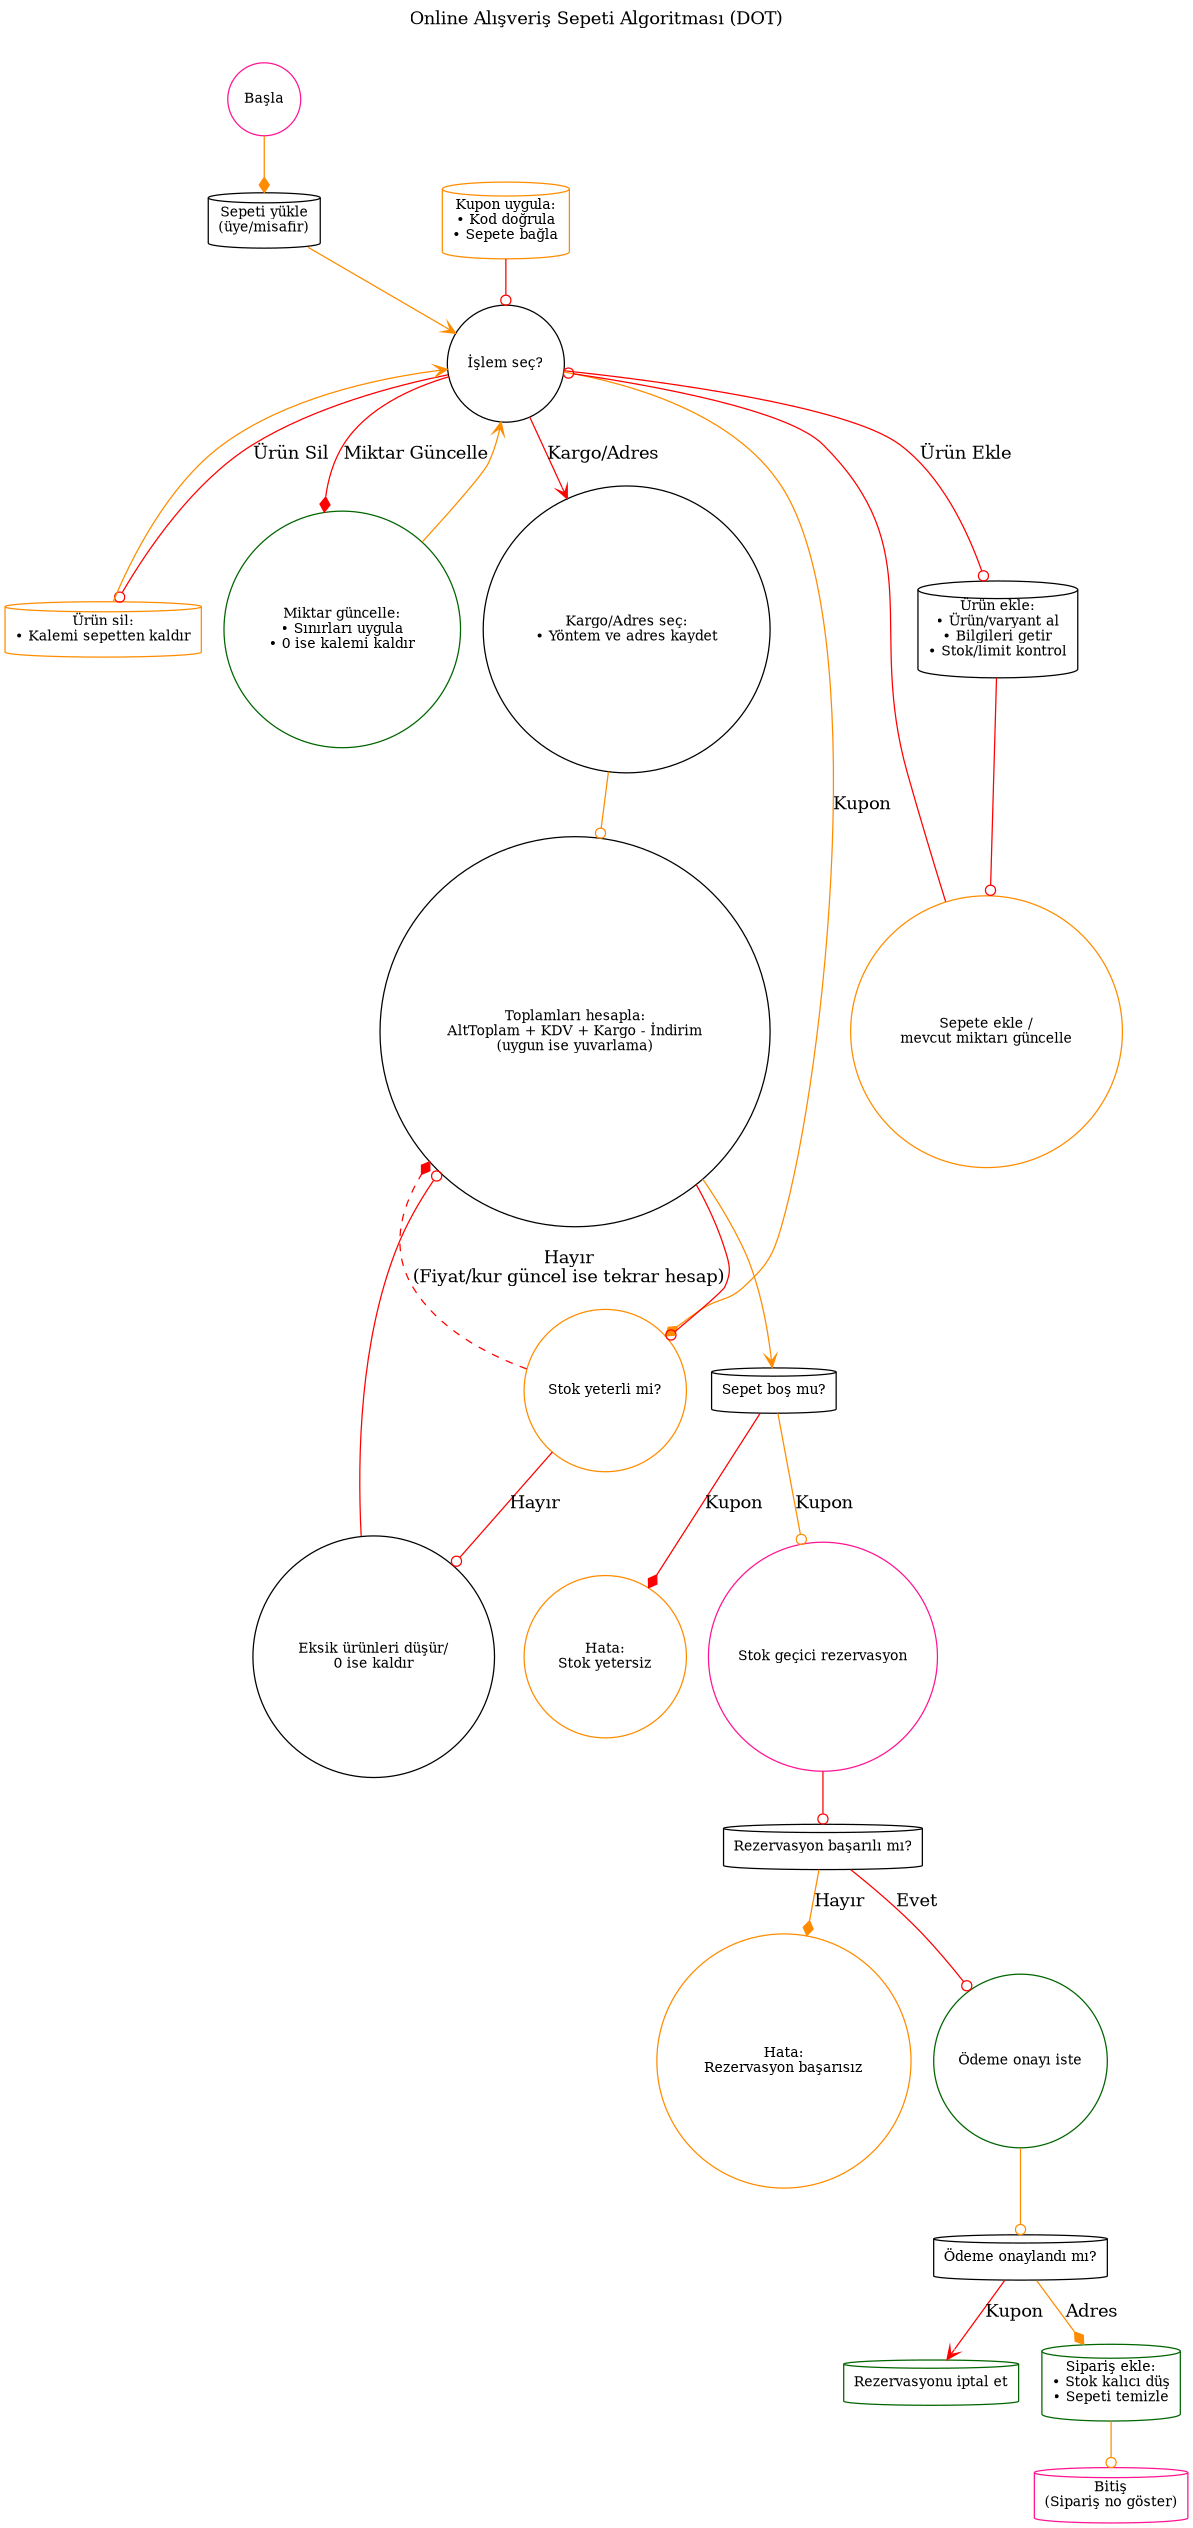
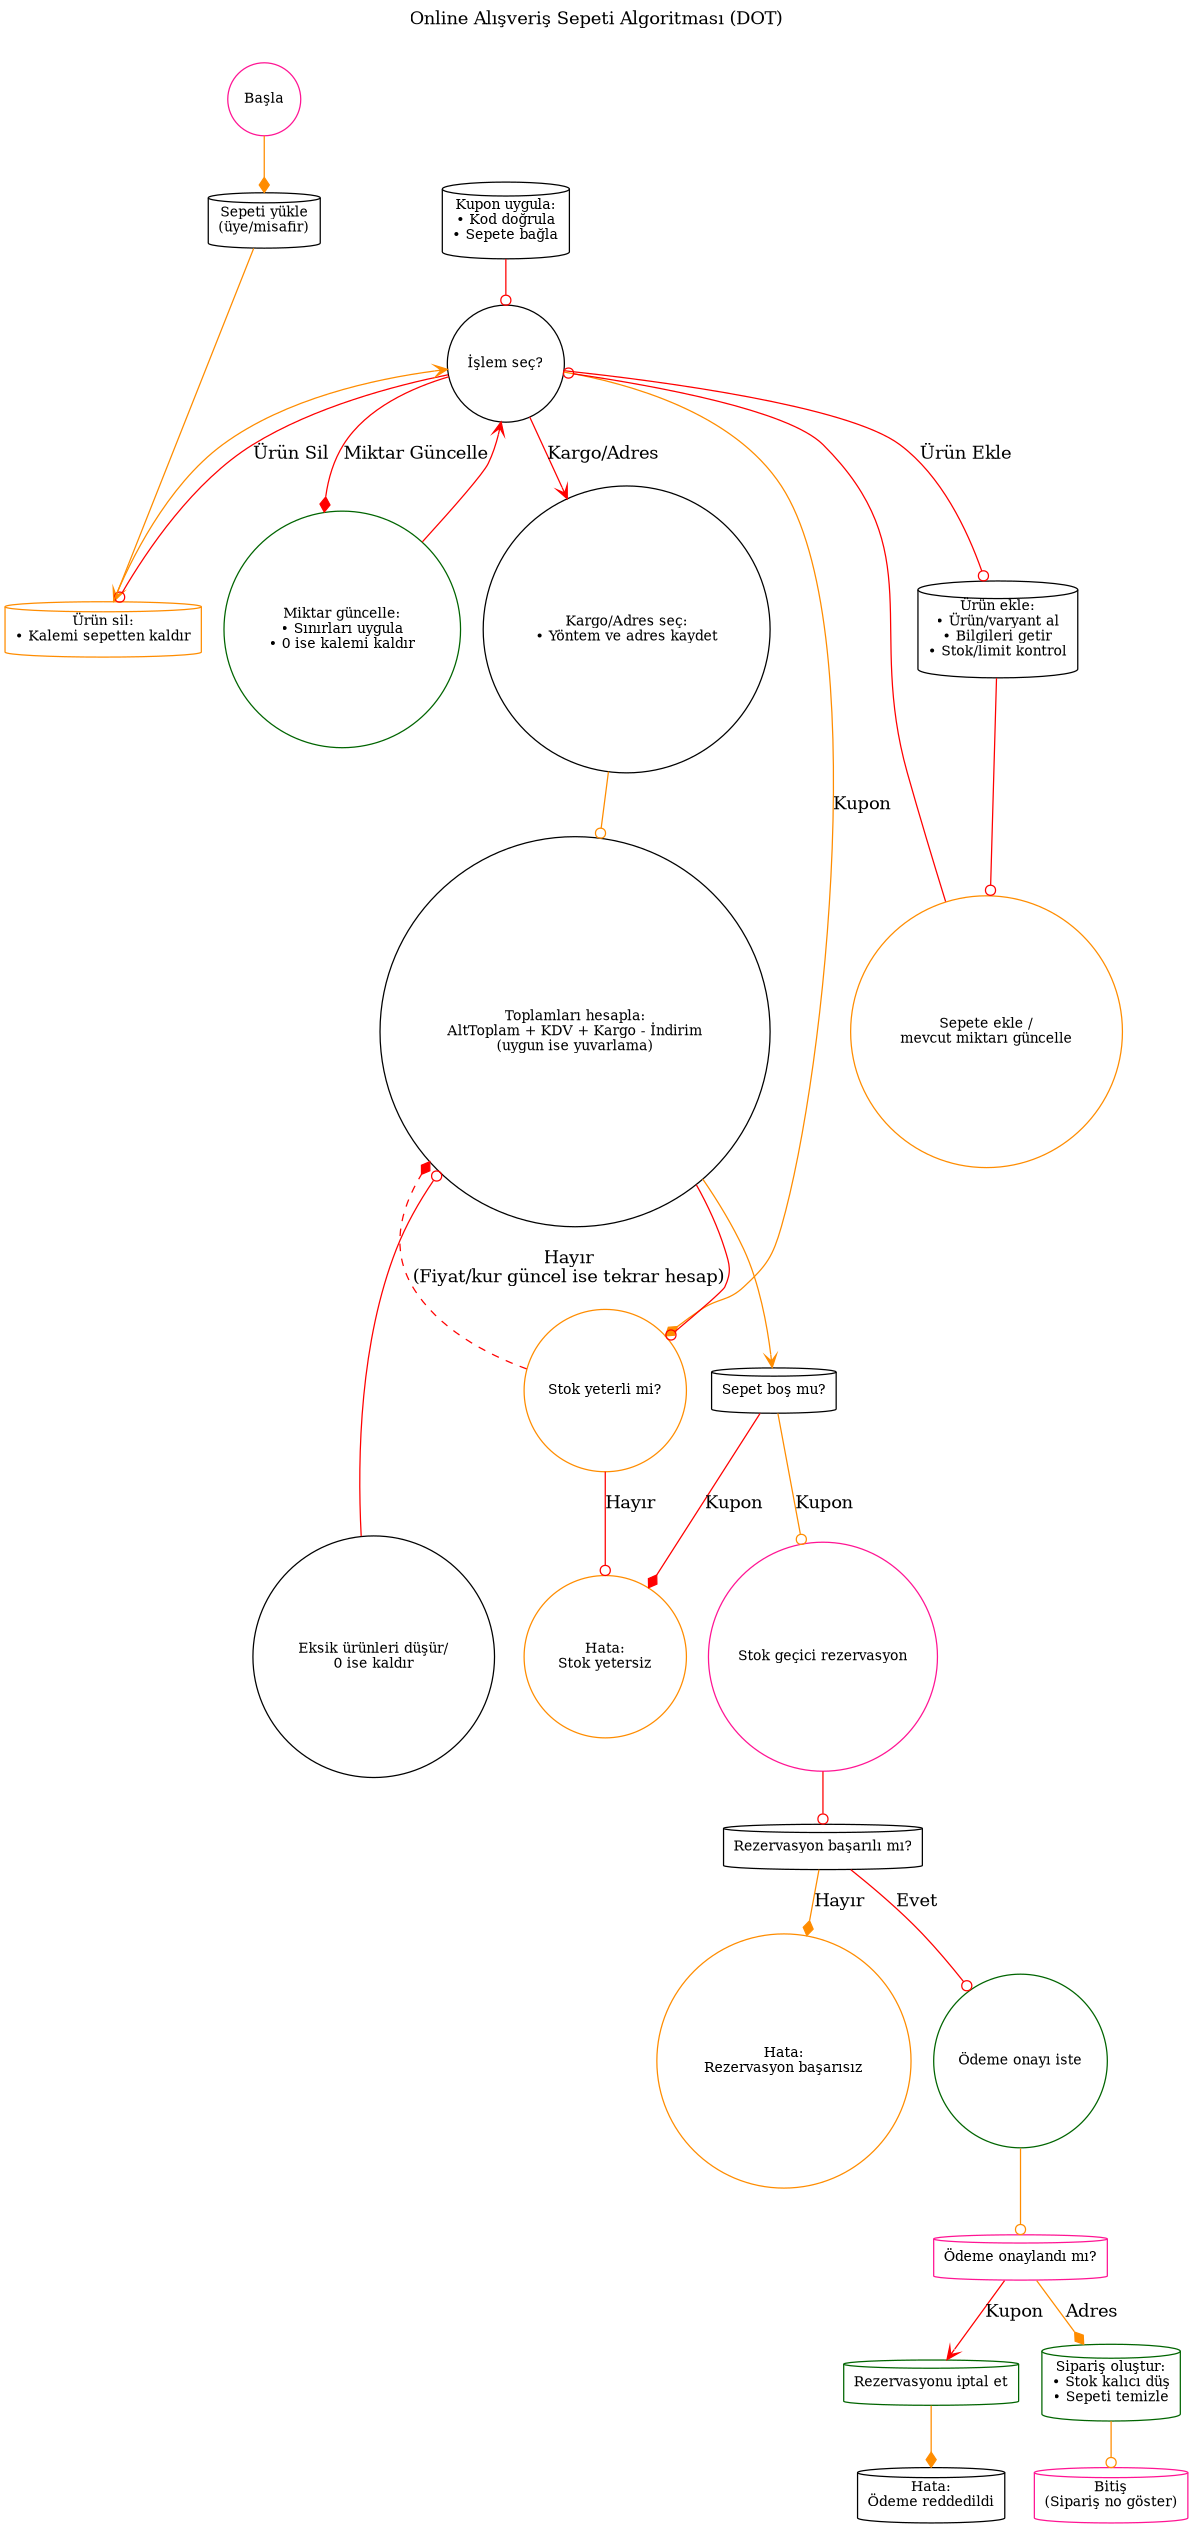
node "Kupon uygula: • Kod doğrula • Sepete bağla": color darkorange -> black
edge "Sepeti yükle (üye/misafir)" -> "İşlem seç?": now "Sepeti yükle (üye/misafir)" -> "Ürün sil: • Kalemi sepetten kaldır"
edge "Miktar güncelle: • Sınırları uygula • 0 ise kalemi kaldır" -> "İşlem seç?": color darkorange -> red
edge "Stok yeterli mi?" -> "Eksik ürünleri düşür/ 0 ise kaldır": now "Stok yeterli mi?" -> "Hata: Stok yetersiz"
node "Ödeme onaylandı mı?": color black -> deeppink
node "Sipariş ekle: • Stok kalıcı düş • Sepeti temizle": label "Sipariş ekle: • Stok kalıcı düş • Sepeti temizle" -> "Sipariş oluştur: • Stok kalıcı düş • Sepeti temizle"
node "Hata: Ödeme reddedildi": added
